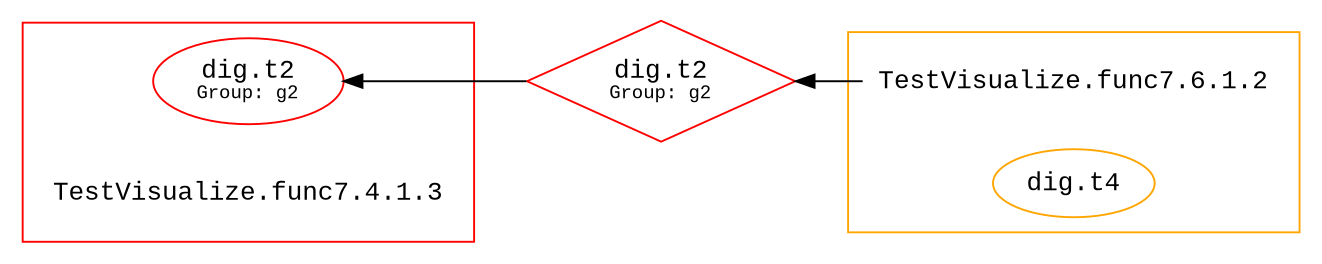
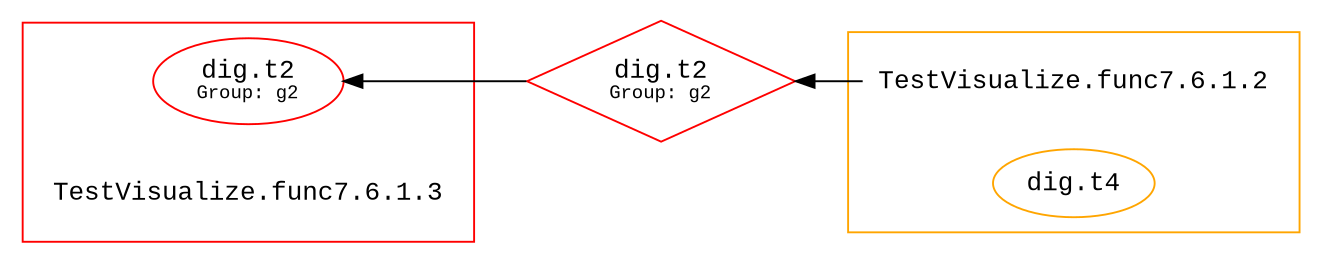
node "TestVisualize.func7.4.1.3": label "TestVisualize.func7.4.1.3" -> "TestVisualize.func7.6.1.3"
